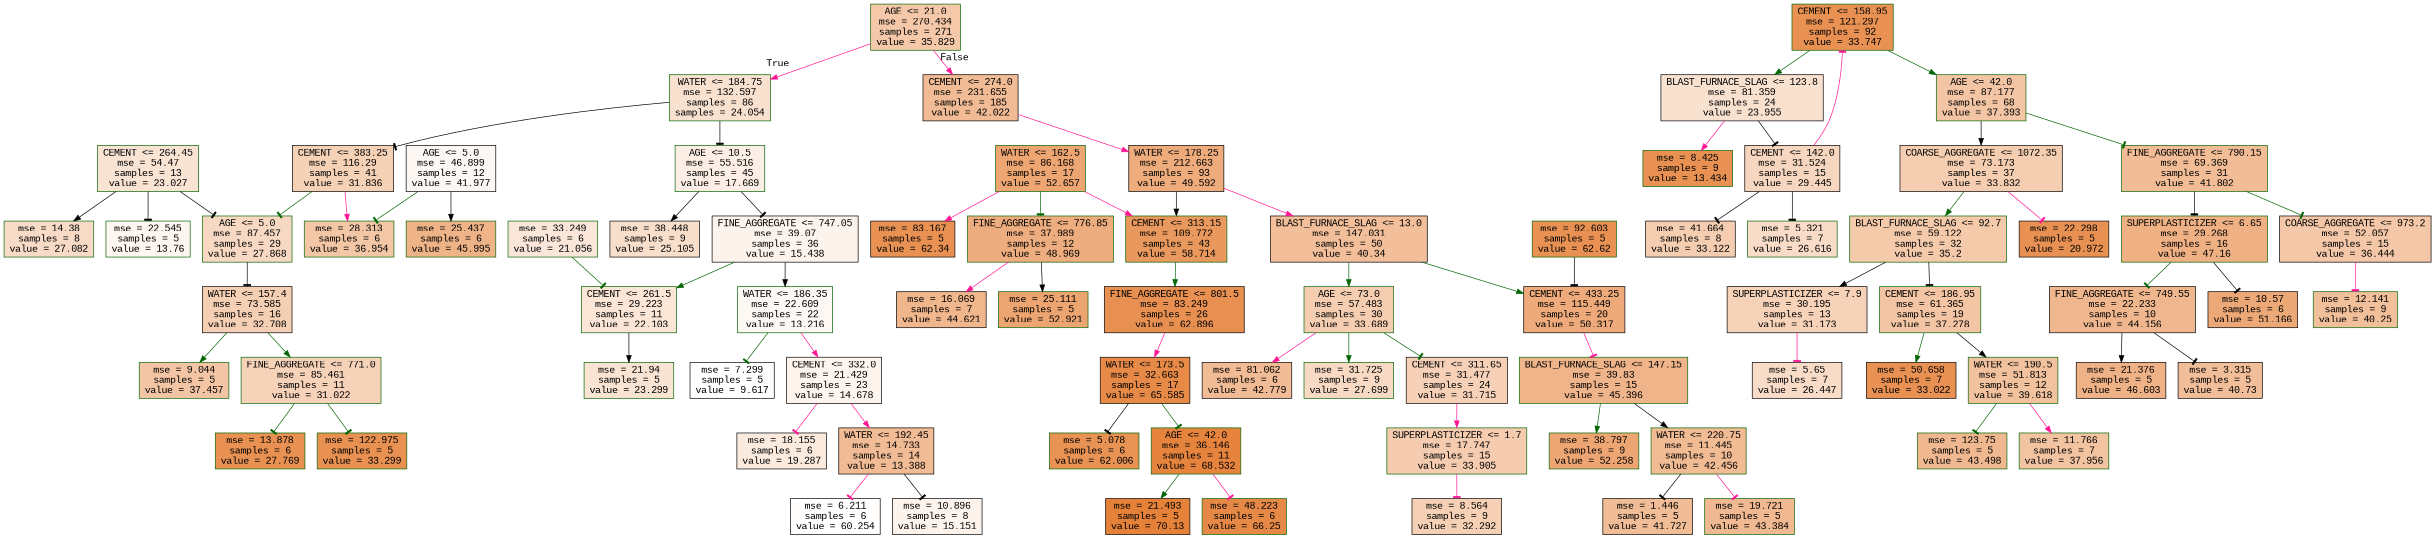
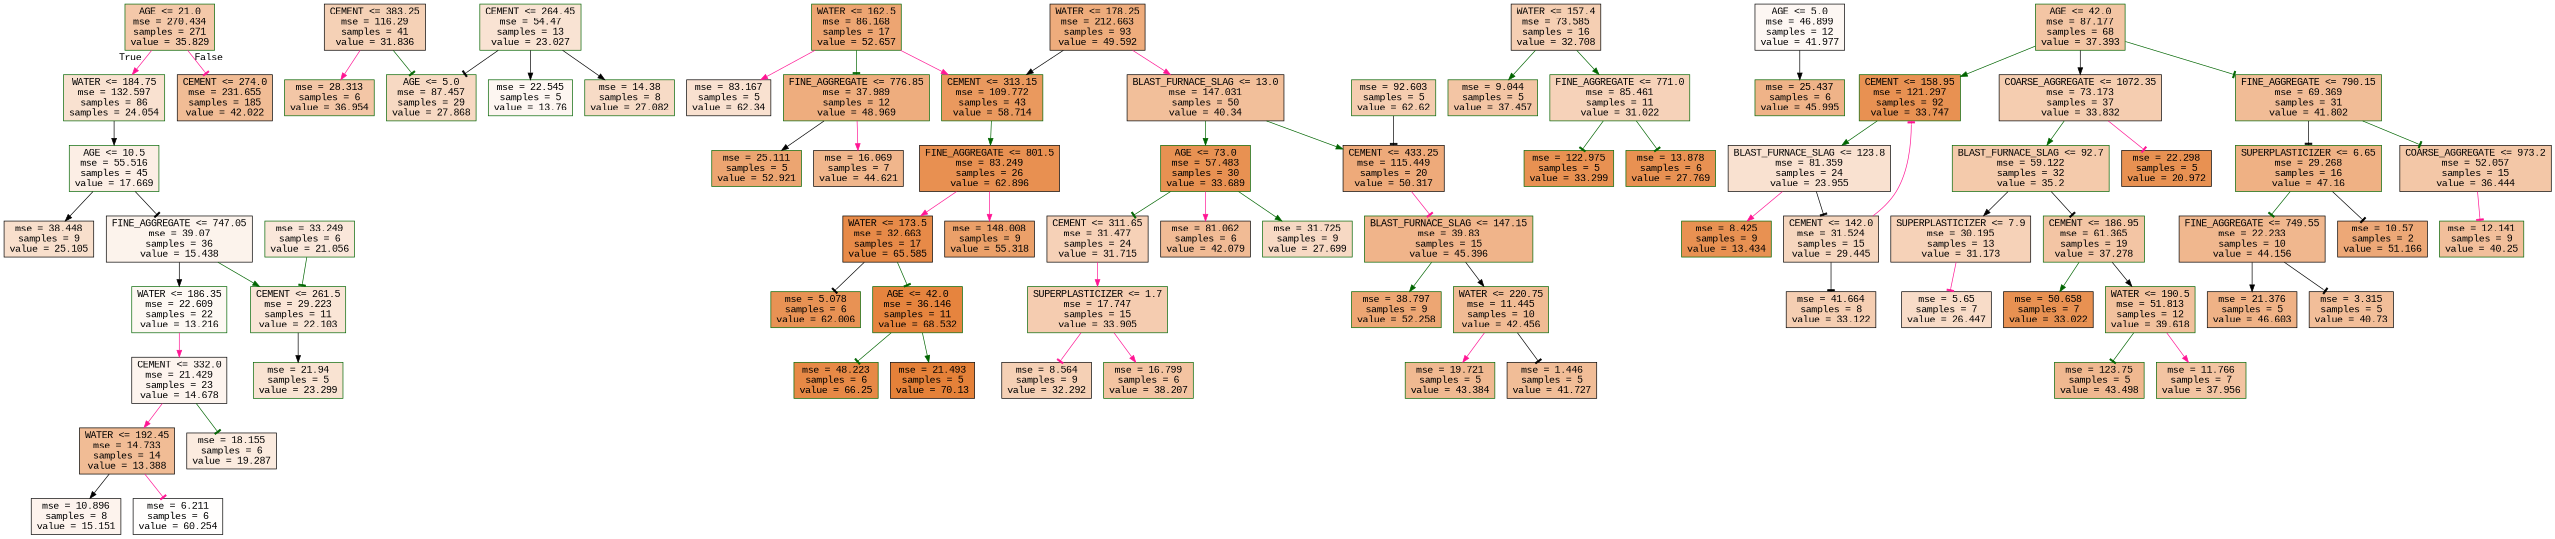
edge "AGE <= 21.0 mse = 270.434 samples = 271 value = 35.829" -> "CEMENT <= 274.0 mse = 231.655 samples = 185 value = 42.022": arrowhead normal -> tee
edge "CEMENT <= 158.95 mse = 121.297 samples = 92 value = 33.747" -> "AGE <= 42.0 mse = 87.177 samples = 68 value = 37.393": reversed
edge "WATER <= 184.75 mse = 132.597 samples = 86 samples = 24.054" -> "CEMENT <= 383.25 mse = 116.29 samples = 41 value = 31.836": removed
edge "WATER <= 184.75 mse = 132.597 samples = 86 samples = 24.054" -> "AGE <= 10.5 mse = 55.516 samples = 45 value = 17.669": arrowhead tee -> normal
edge "CEMENT <= 274.0 mse = 231.655 samples = 185 value = 42.022" -> "WATER <= 178.25 mse = 212.663 samples = 93 value = 49.592": removed
edge "CEMENT <= 264.45 mse = 54.47 samples = 13 value = 23.027" -> "mse = 22.545 samples = 5 value = 13.76": arrowhead tee -> normal
edge "AGE <= 5.0 mse = 46.899 samples = 12 value = 41.977" -> "mse = 28.313 samples = 6 value = 36.954": removed
node "mse = 83.167 samples = 5 value = 62.34": fillcolor #e89152 -> #f9e1d0
node "mse = 148.008 samples = 9 value = 55.318": added
node "mse = 92.603 samples = 5 value = 62.62": fillcolor #e89152 -> #f5cdb0
node "mse = 5.321 samples = 7 value = 26.616": removed
edge "AGE <= 5.0 mse = 87.457 samples = 29 value = 27.868" -> "WATER <= 157.4 mse = 73.585 samples = 16 value = 32.708": removed
node "AGE <= 73.0 mse = 57.483 samples = 30 value = 33.689": fillcolor #f5cdb0 -> #e89152
node "mse = 10.57 samples = 6 value = 51.166": label "mse = 10.57 samples = 6 value = 51.166" -> "mse = 10.57 samples = 2 value = 51.166"
node "mse = 7.299 samples = 5 value = 9.617": removed
node "mse = 16.799 samples = 6 value = 38.207": added
node "mse = 81.062 samples = 6 value = 42.779": label "mse = 81.062 samples = 6 value = 42.779" -> "mse = 81.062 samples = 6 value = 42.079"
edge "CEMENT <= 332.0 mse = 21.429 samples = 23 value = 14.678" -> "mse = 18.155 samples = 6 value = 19.287": color deeppink -> darkgreen
edge "WATER <= 192.45 mse = 14.733 samples = 14 value = 13.388" -> "mse = 10.896 samples = 8 value = 15.151": arrowhead tee -> normal
edge "AGE <= 42.0 mse = 36.146 samples = 11 value = 68.532" -> "mse = 48.223 samples = 6 value = 66.25": color deeppink -> darkgreen
edge "WATER <= 220.75 mse = 11.445 samples = 10 value = 42.456" -> "mse = 19.721 samples = 5 value = 43.384": arrowhead tee -> normal
